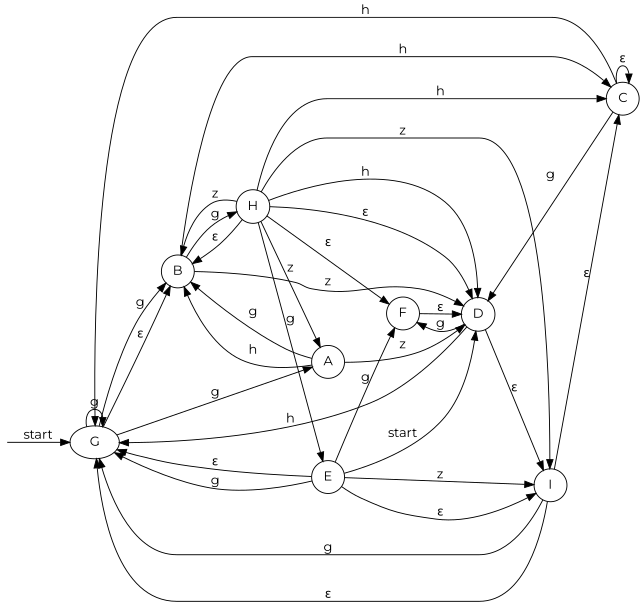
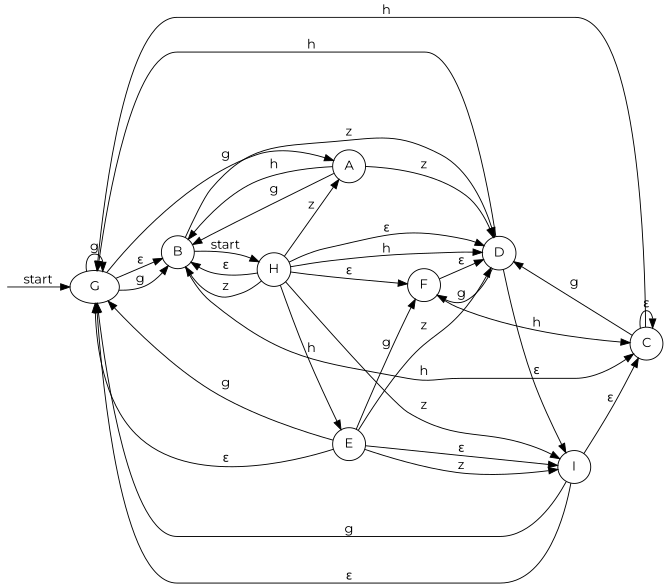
edge "H" -> "C": now "F" -> "C"
edge "B" -> "H": label "g" -> "start"
edge "H" -> "E": label "g" -> "h"
edge "E" -> "D": label "start" -> "z"
